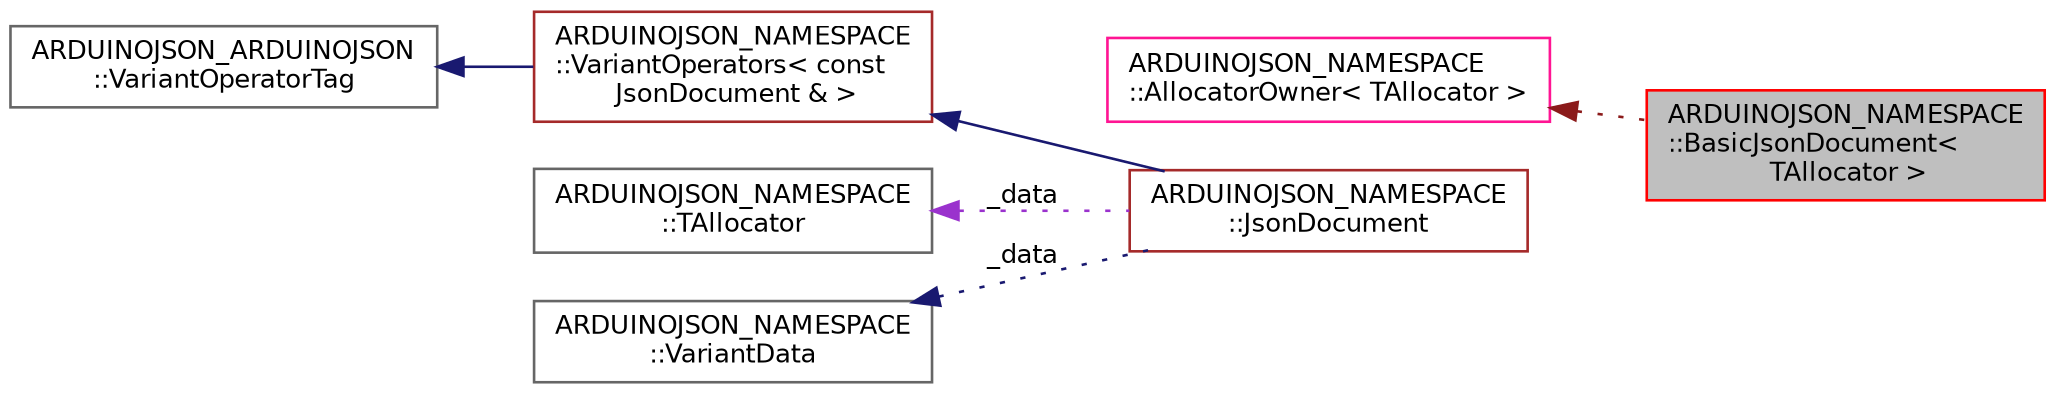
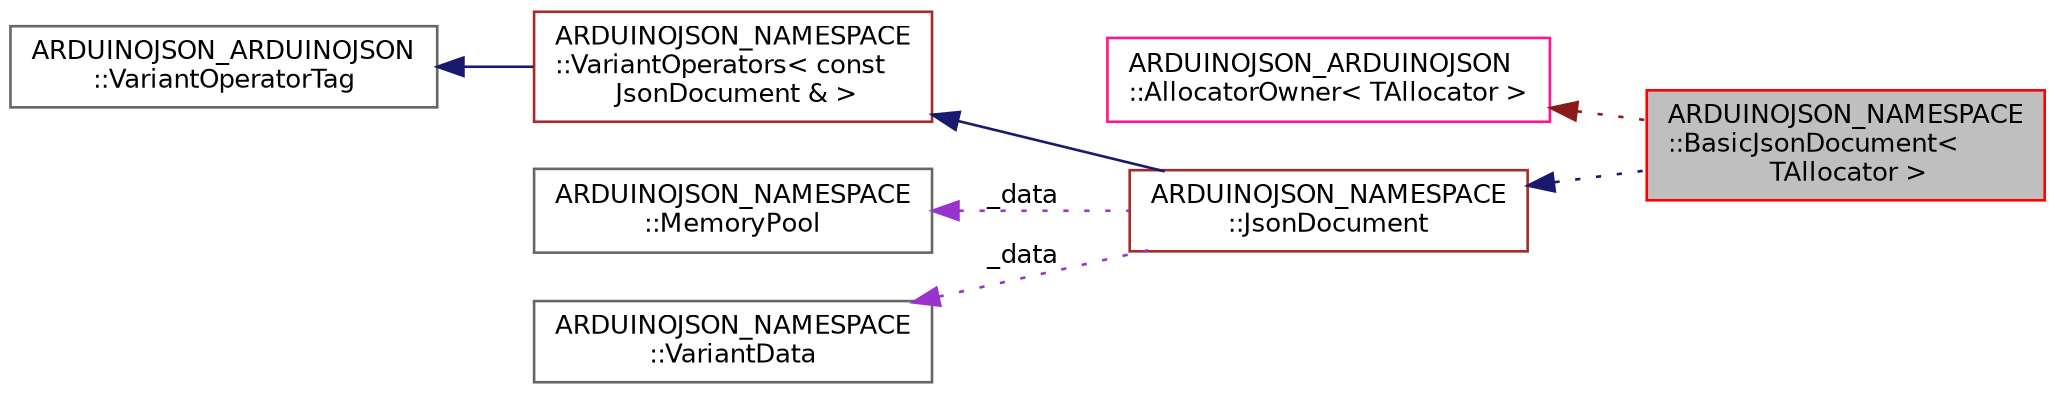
node "ARDUINOJSON_NAMESPACE ::AllocatorOwner< TAllocator >": label "ARDUINOJSON_NAMESPACE ::AllocatorOwner< TAllocator >" -> "ARDUINOJSON_ARDUINOJSON ::AllocatorOwner< TAllocator >"
edge "ARDUINOJSON_NAMESPACE ::BasicJsonDocument< TAllocator >" -> "ARDUINOJSON_NAMESPACE ::JsonDocument": added
node "ARDUINOJSON_NAMESPACE ::TAllocator": label "ARDUINOJSON_NAMESPACE ::TAllocator" -> "ARDUINOJSON_NAMESPACE ::MemoryPool"
edge "ARDUINOJSON_NAMESPACE ::JsonDocument" -> "ARDUINOJSON_NAMESPACE ::VariantData": color midnightblue -> darkorchid3
